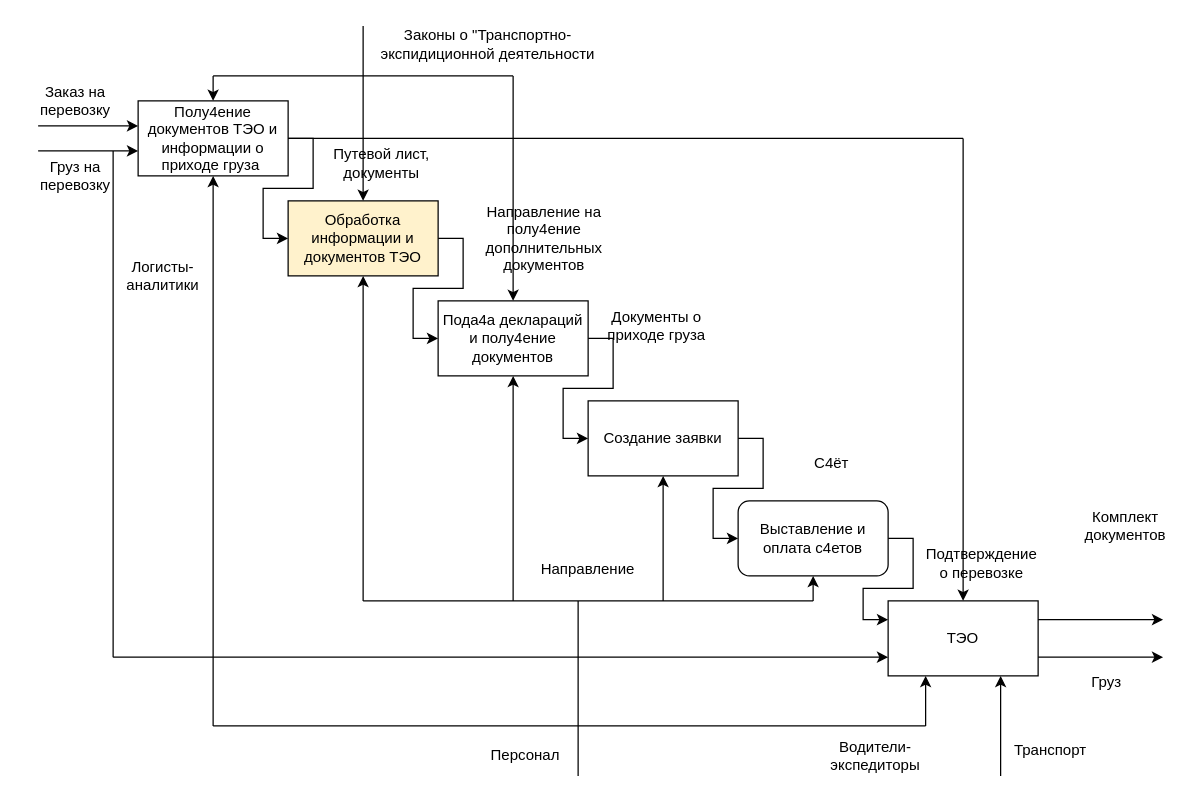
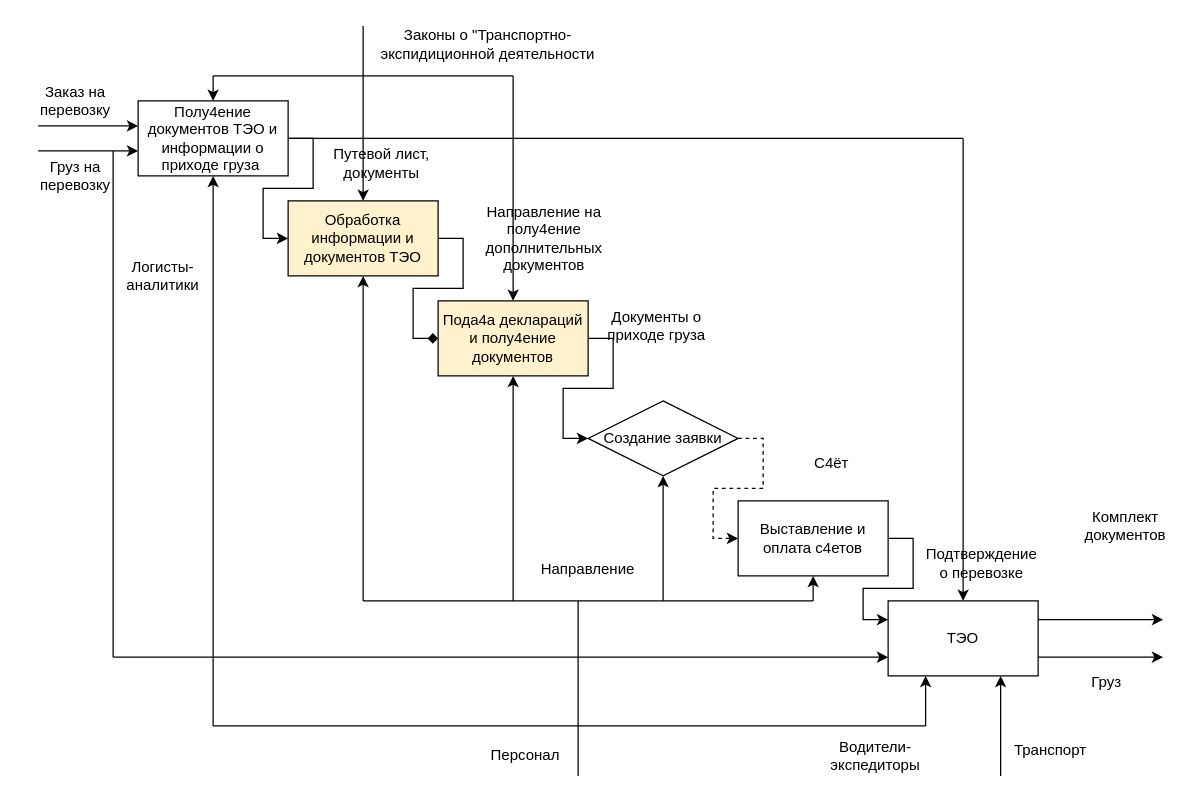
edge "Обработка информации и документов ТЭО" -> "Пода4а деклараций и полу4ение документов": arrowhead classic -> diamond
node "Пода4а деклараций и полу4ение документов": fillcolor #ffffff -> #fff2cc
node "Создание заявки": shape rectangle -> diamond
edge "Создание заявки" -> "Выставление и оплата с4етов": style solid -> dashed
node "Выставление и оплата с4етов": shape rounded rectangle -> rectangle
